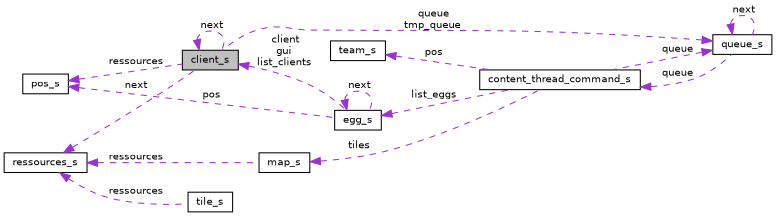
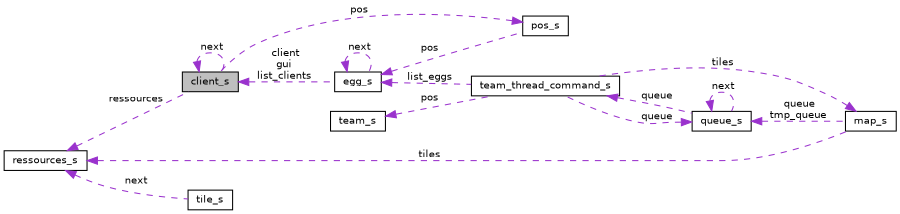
edge "client_s" -> "queue_s": now "map_s" -> "queue_s"
edge "client_s" -> "pos_s": label " ressources" -> " pos"
node "content_thread_command_s": label "content_thread_command_s" -> "team_thread_command_s"
edge "client_s" -> "ressources_s": label " next" -> " ressources"
edge "egg_s" -> "pos_s": reversed
edge "map_s" -> "ressources_s": label " ressources" -> " tiles"
edge "tile_s" -> "ressources_s": label " ressources" -> " next"
